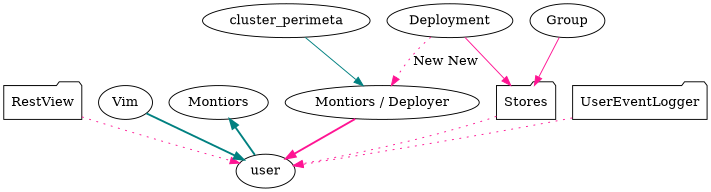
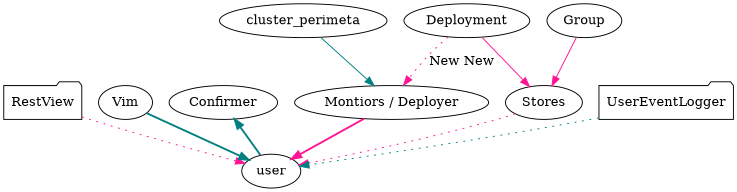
node "Montiors": label "Montiors" -> "Confirmer"
node "Stores": shape folder -> ellipse
edge "UserEventLogger" -> "user": color deeppink -> teal
